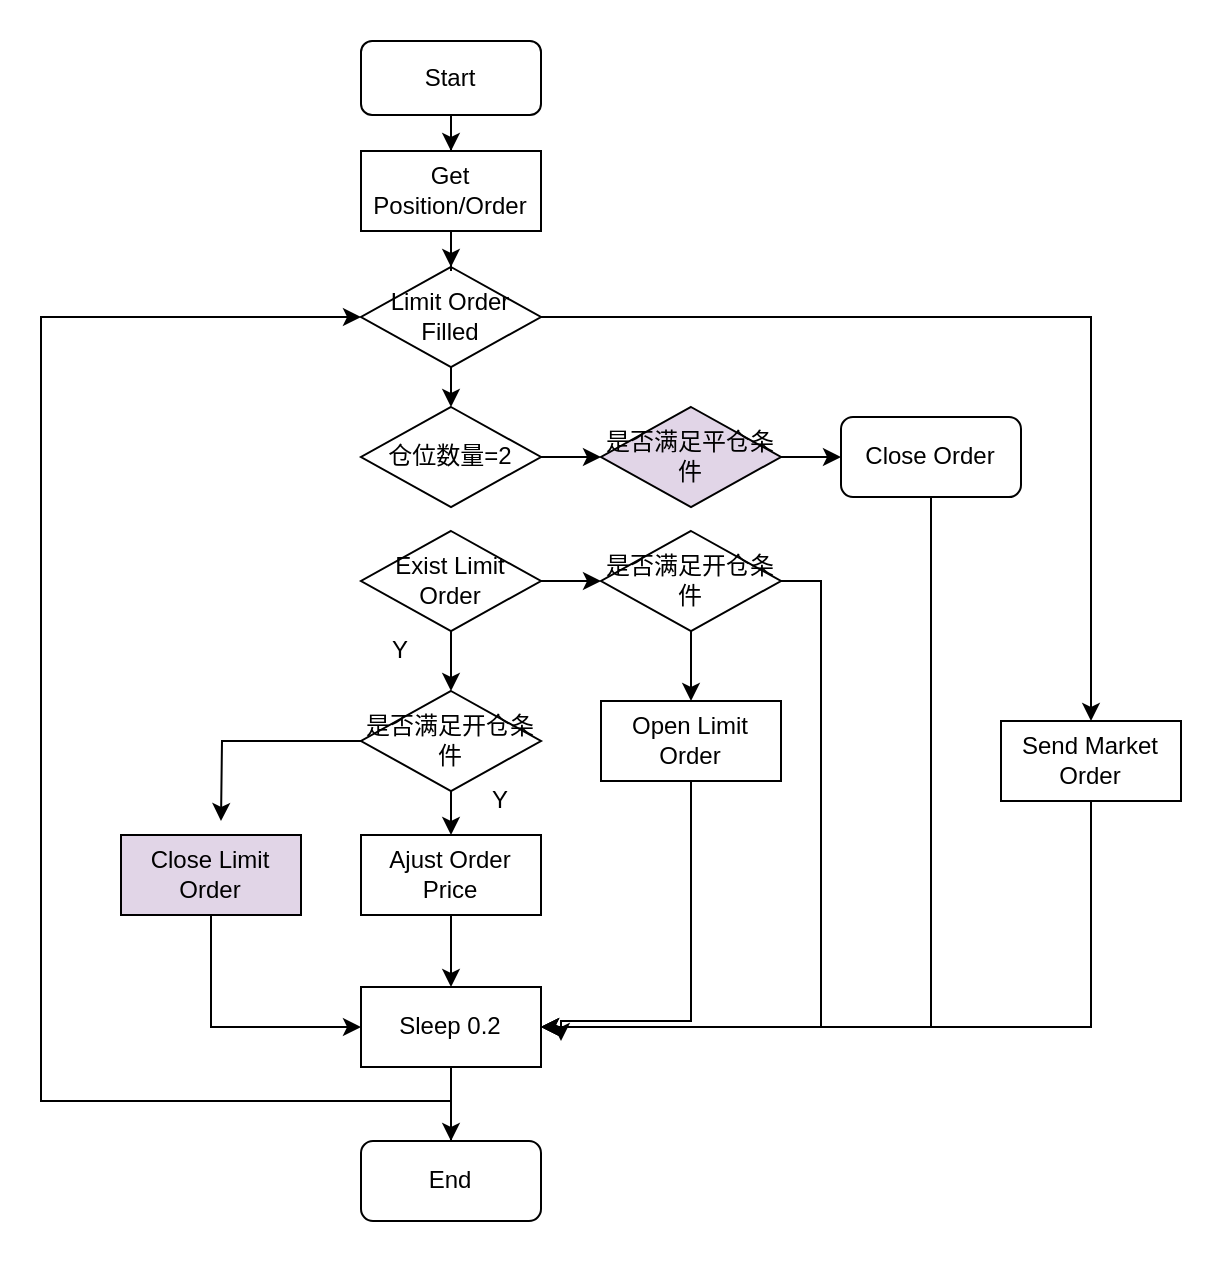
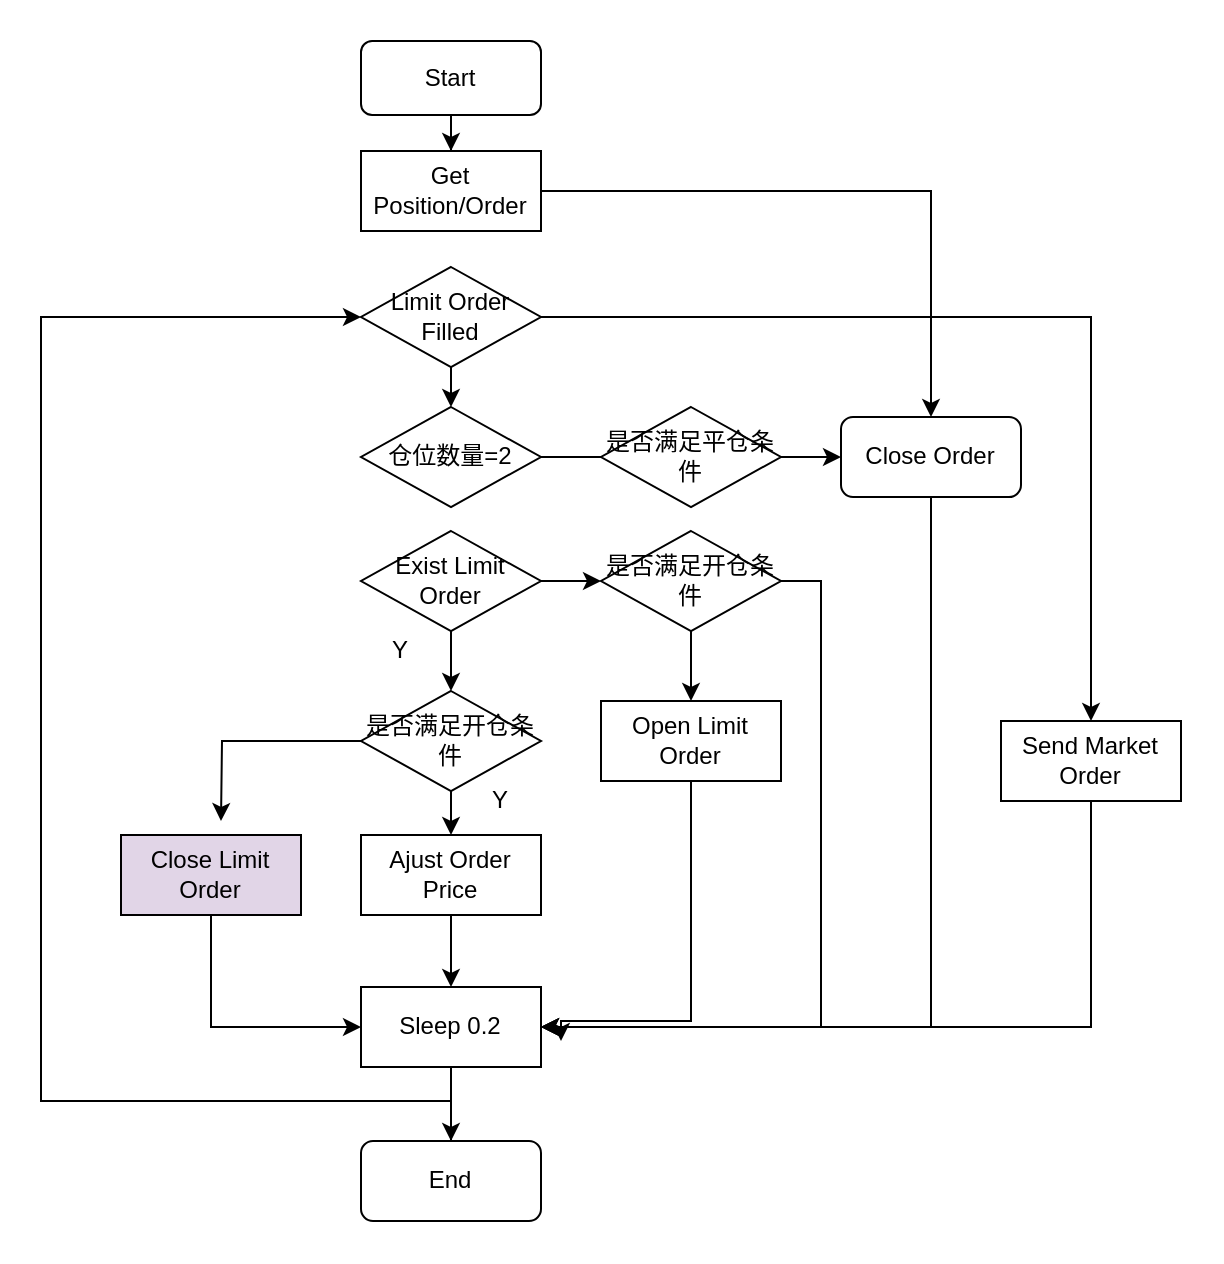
edge "Get Position/Order" -> "Limit Order Filled": now "Get Position/Order" -> "Close Order"
edge "仓位数量=2" -> "是否满足平仓条件": arrowhead classic -> none
node "是否满足平仓条件": fillcolor #e1d5e7 -> #ffffff
